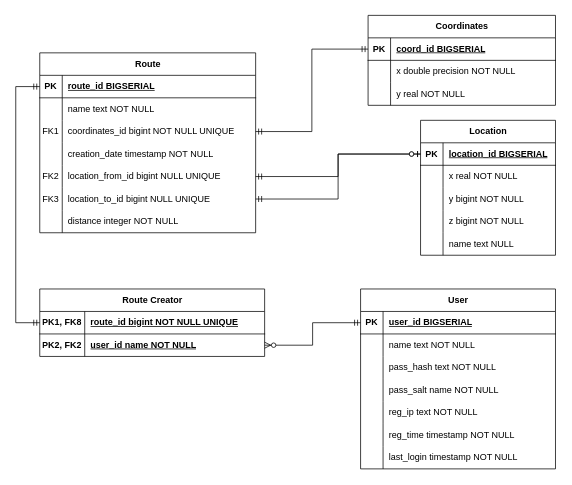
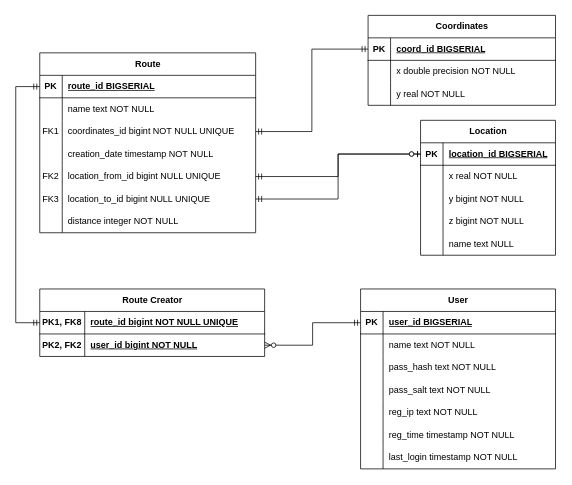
node "user_id name NOT NULL": label "user_id name NOT NULL" -> "user_id bigint NOT NULL"
node "pass_salt name NOT NULL": label "pass_salt name NOT NULL" -> "pass_salt text NOT NULL"
